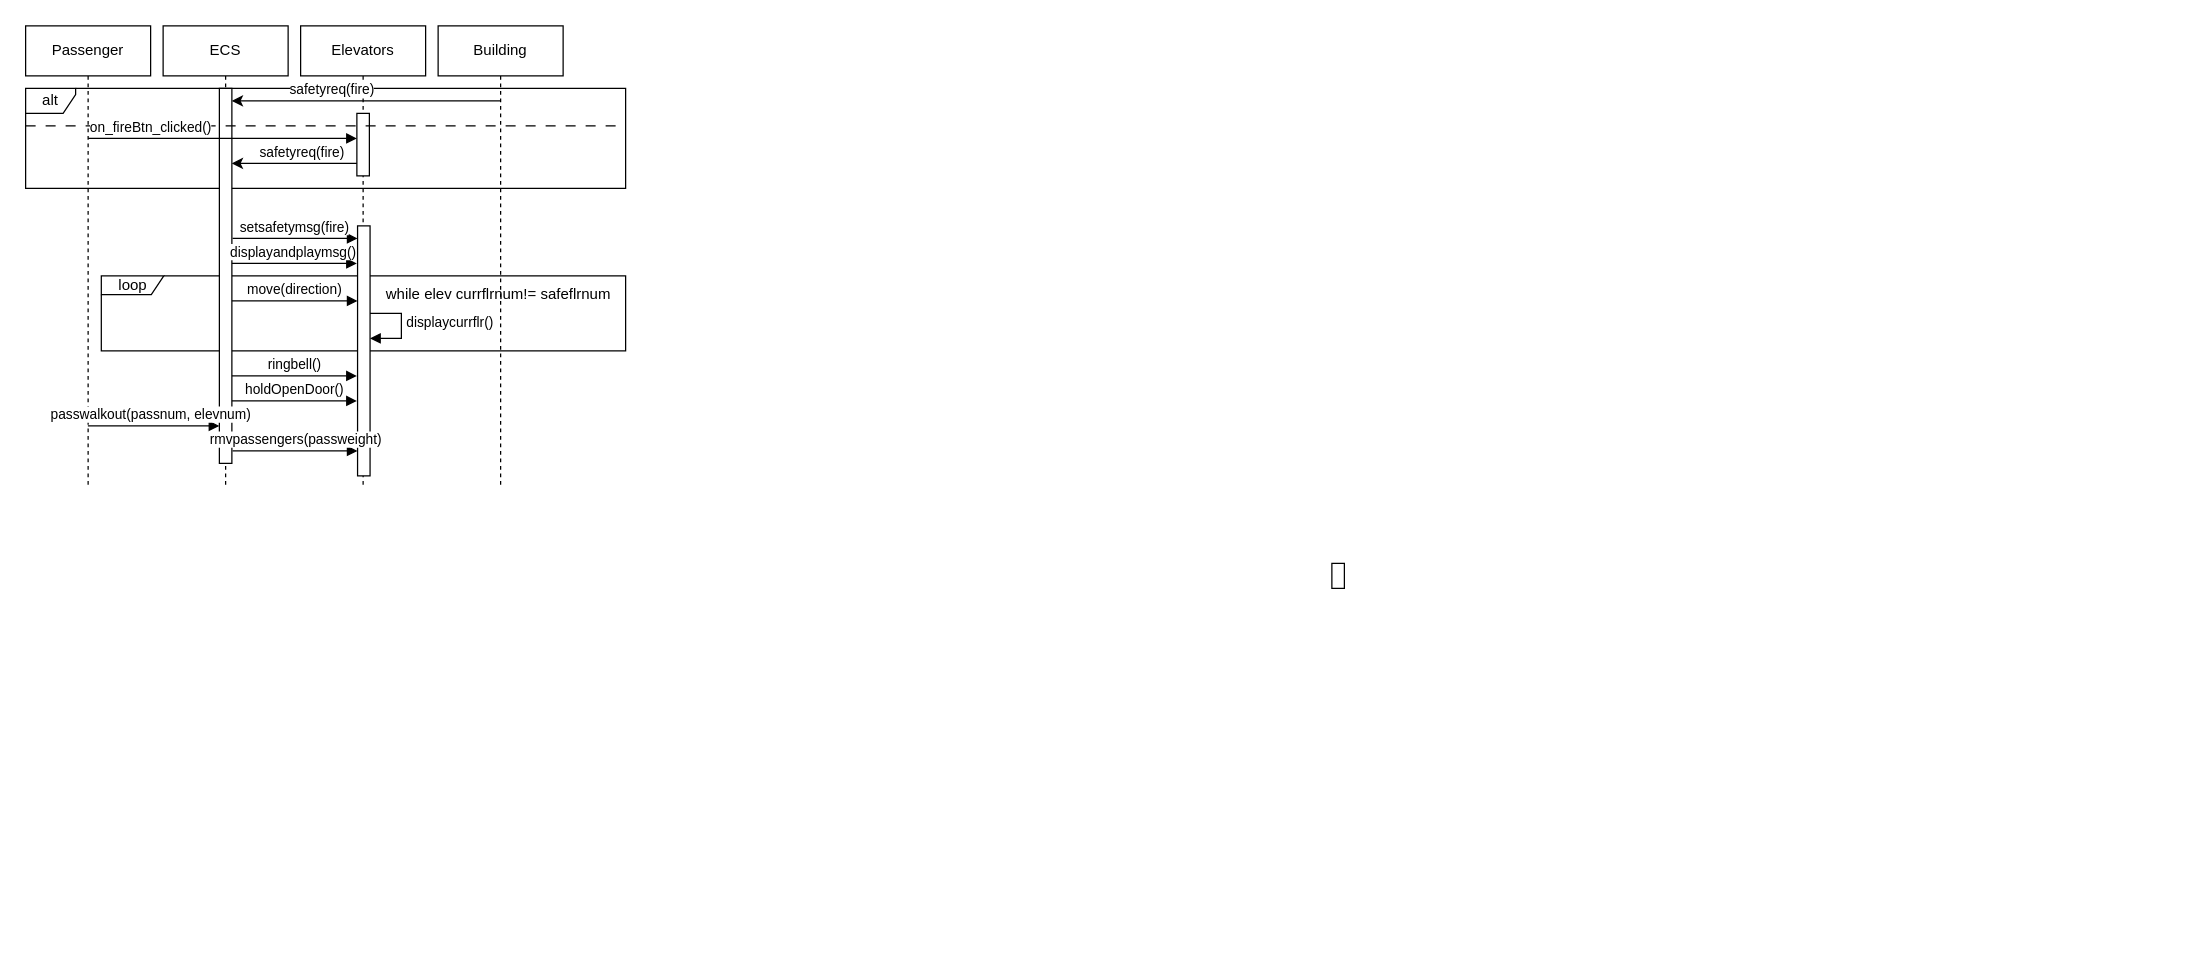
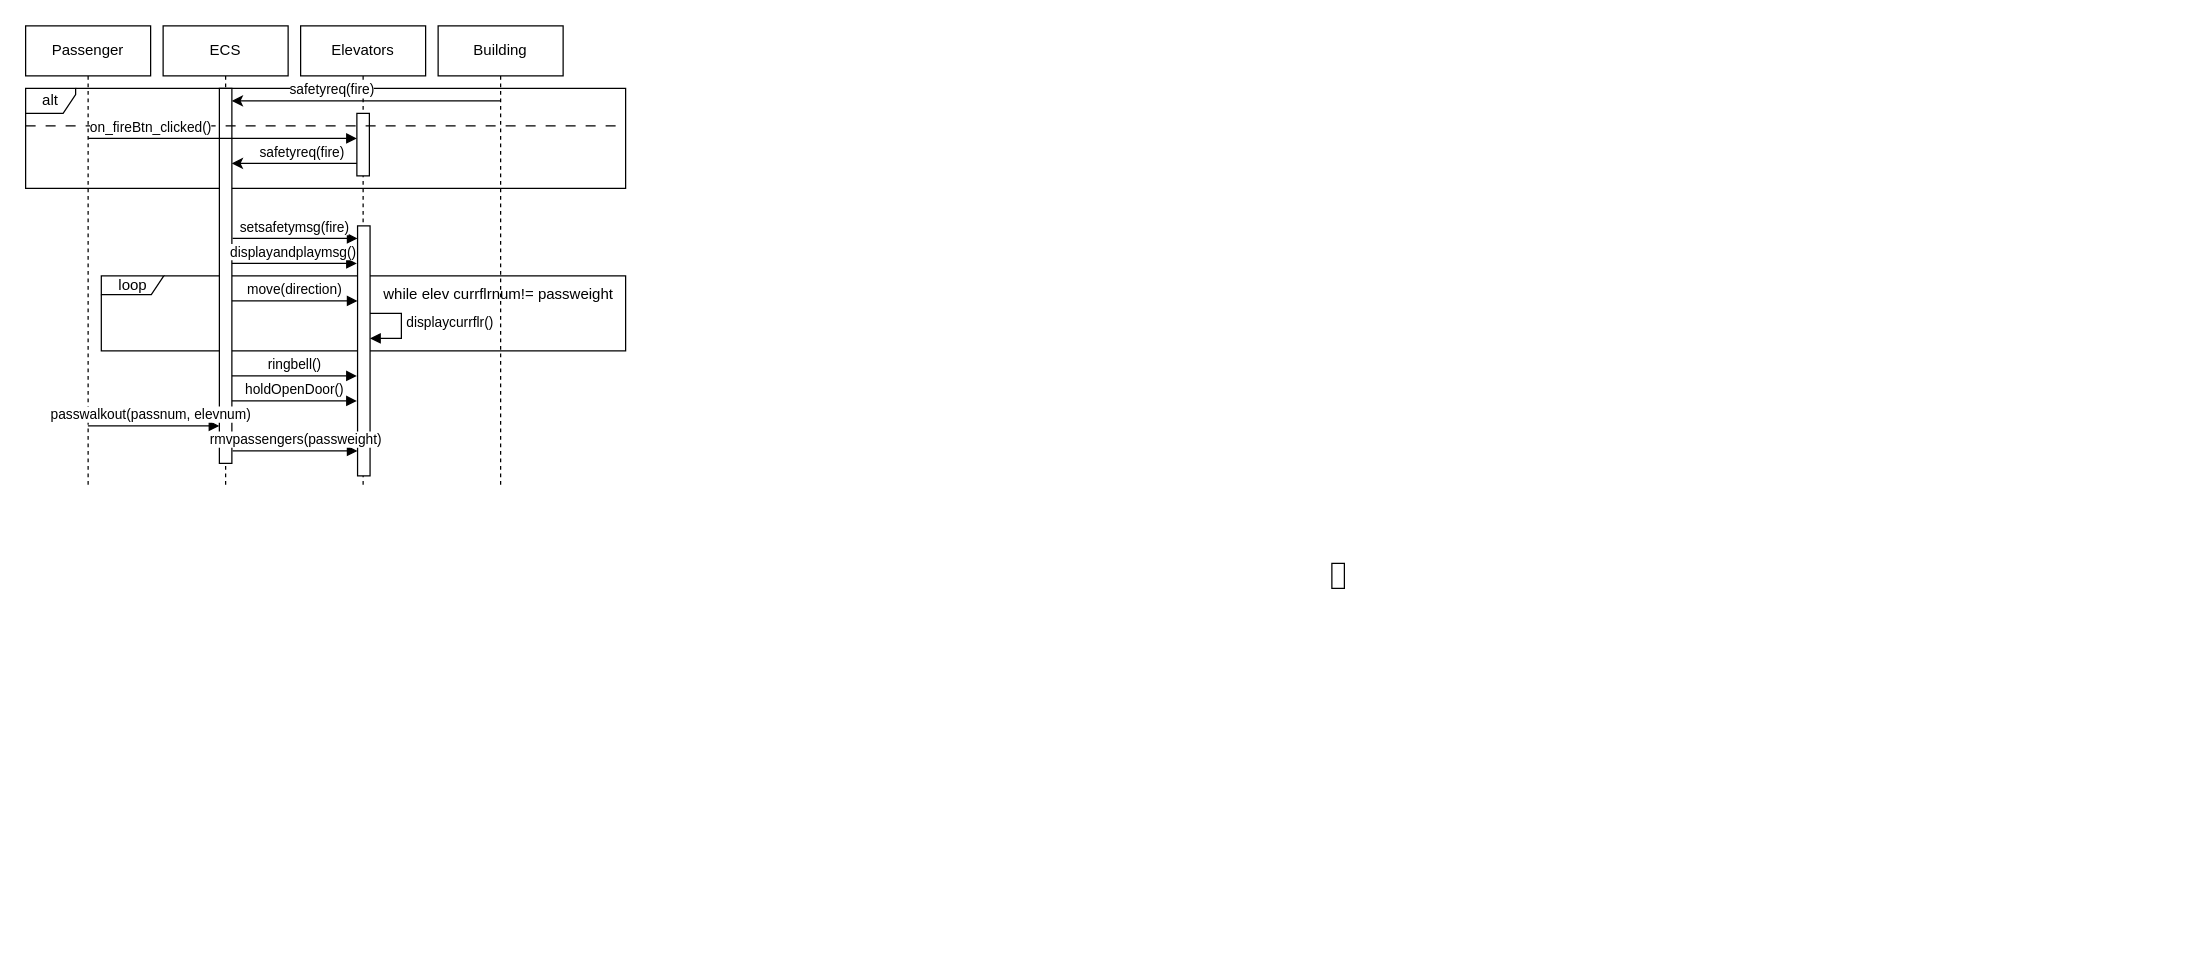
node "while elev currflrnum!= safeflrnum": label "while elev currflrnum!= safeflrnum" -> "while elev currflrnum!= passweight"
